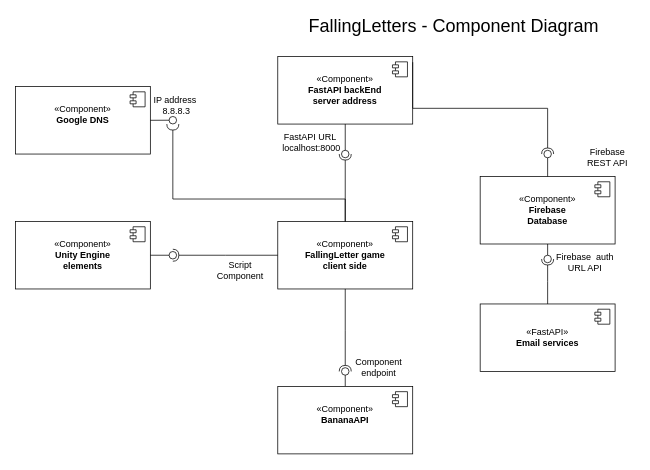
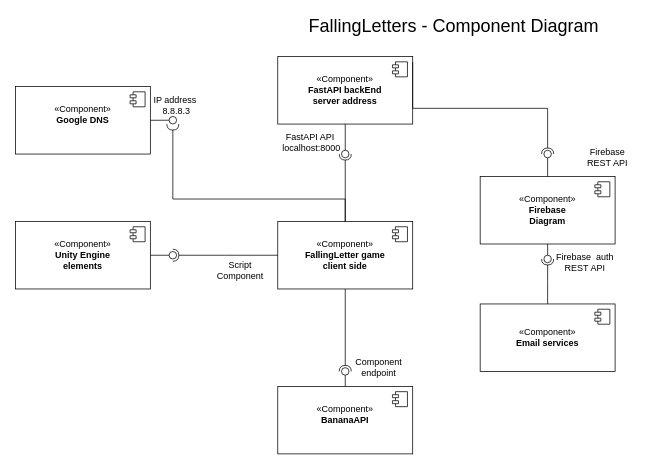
node "FastAPI URL localhost:8000": label "FastAPI URL localhost:8000" -> "FastAPI API localhost:8000"
node "«Component» Firebase Database": label "«Component» Firebase Database" -> "«Component» Firebase Diagram"
node "Firebase auth URL API": label "Firebase auth URL API" -> "Firebase auth REST API"
node "«FastAPI» Email services": label "«FastAPI» Email services" -> "«Component» Email services"
